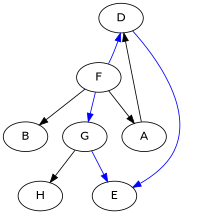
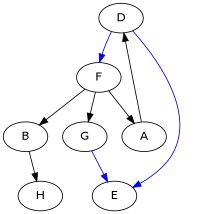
edge "F" -> "D": reversed
edge "F" -> "G": color blue -> black
edge "G" -> "H": now "B" -> "H"
